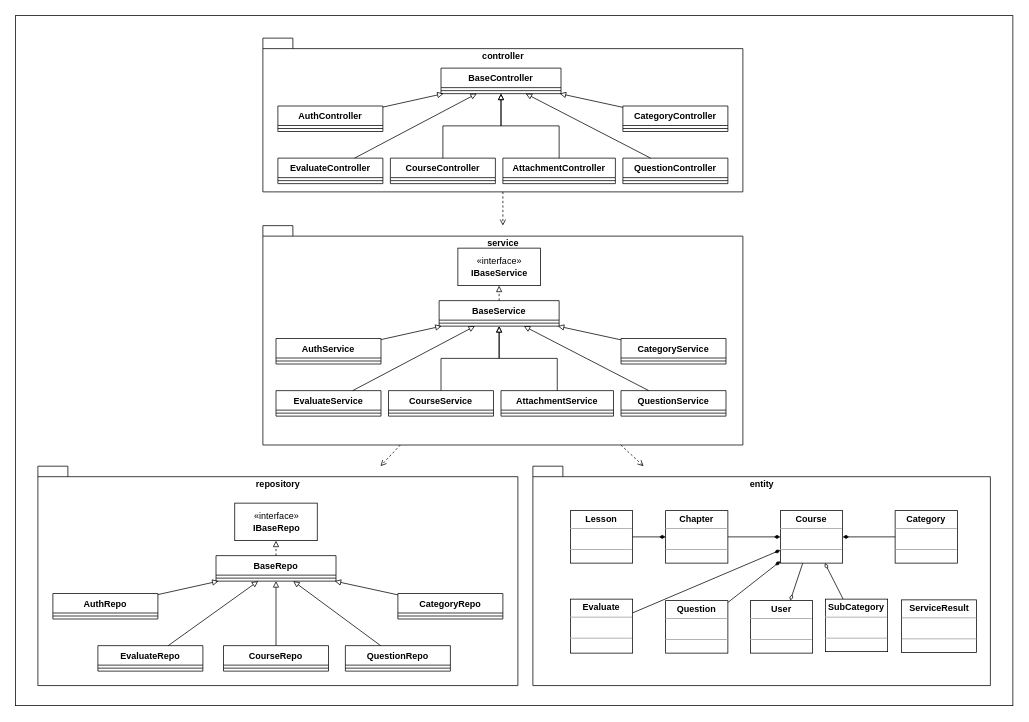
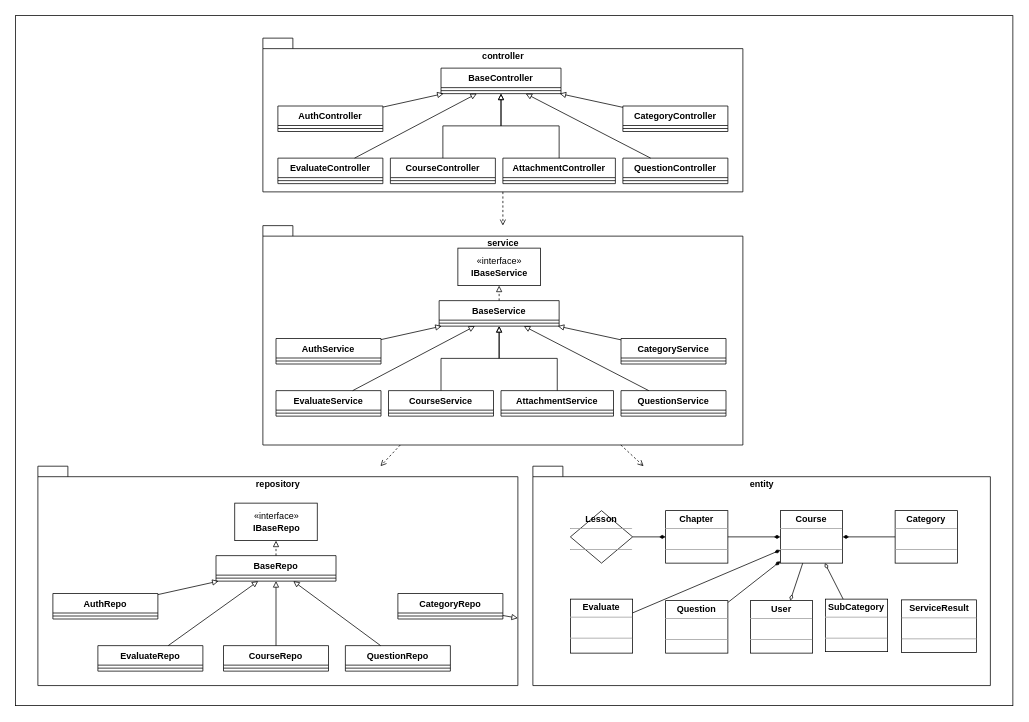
node "Lesson": shape rectangle -> diamond
edge "CategoryRepo" -> "BaseRepo": now "CategoryRepo" -> "repository"
